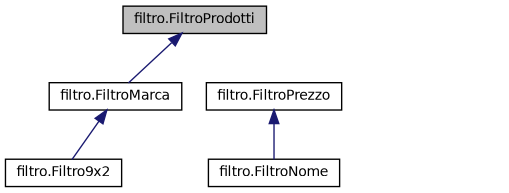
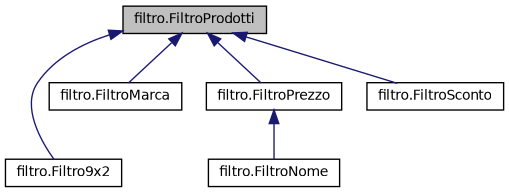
edge "filtro.FiltroPrezzo" -> "filtro.FiltroProdotti": added
node "filtro.FiltroSconto": added
edge "filtro.Filtro9x2" -> "filtro.FiltroMarca": now "filtro.Filtro9x2" -> "filtro.FiltroProdotti"
